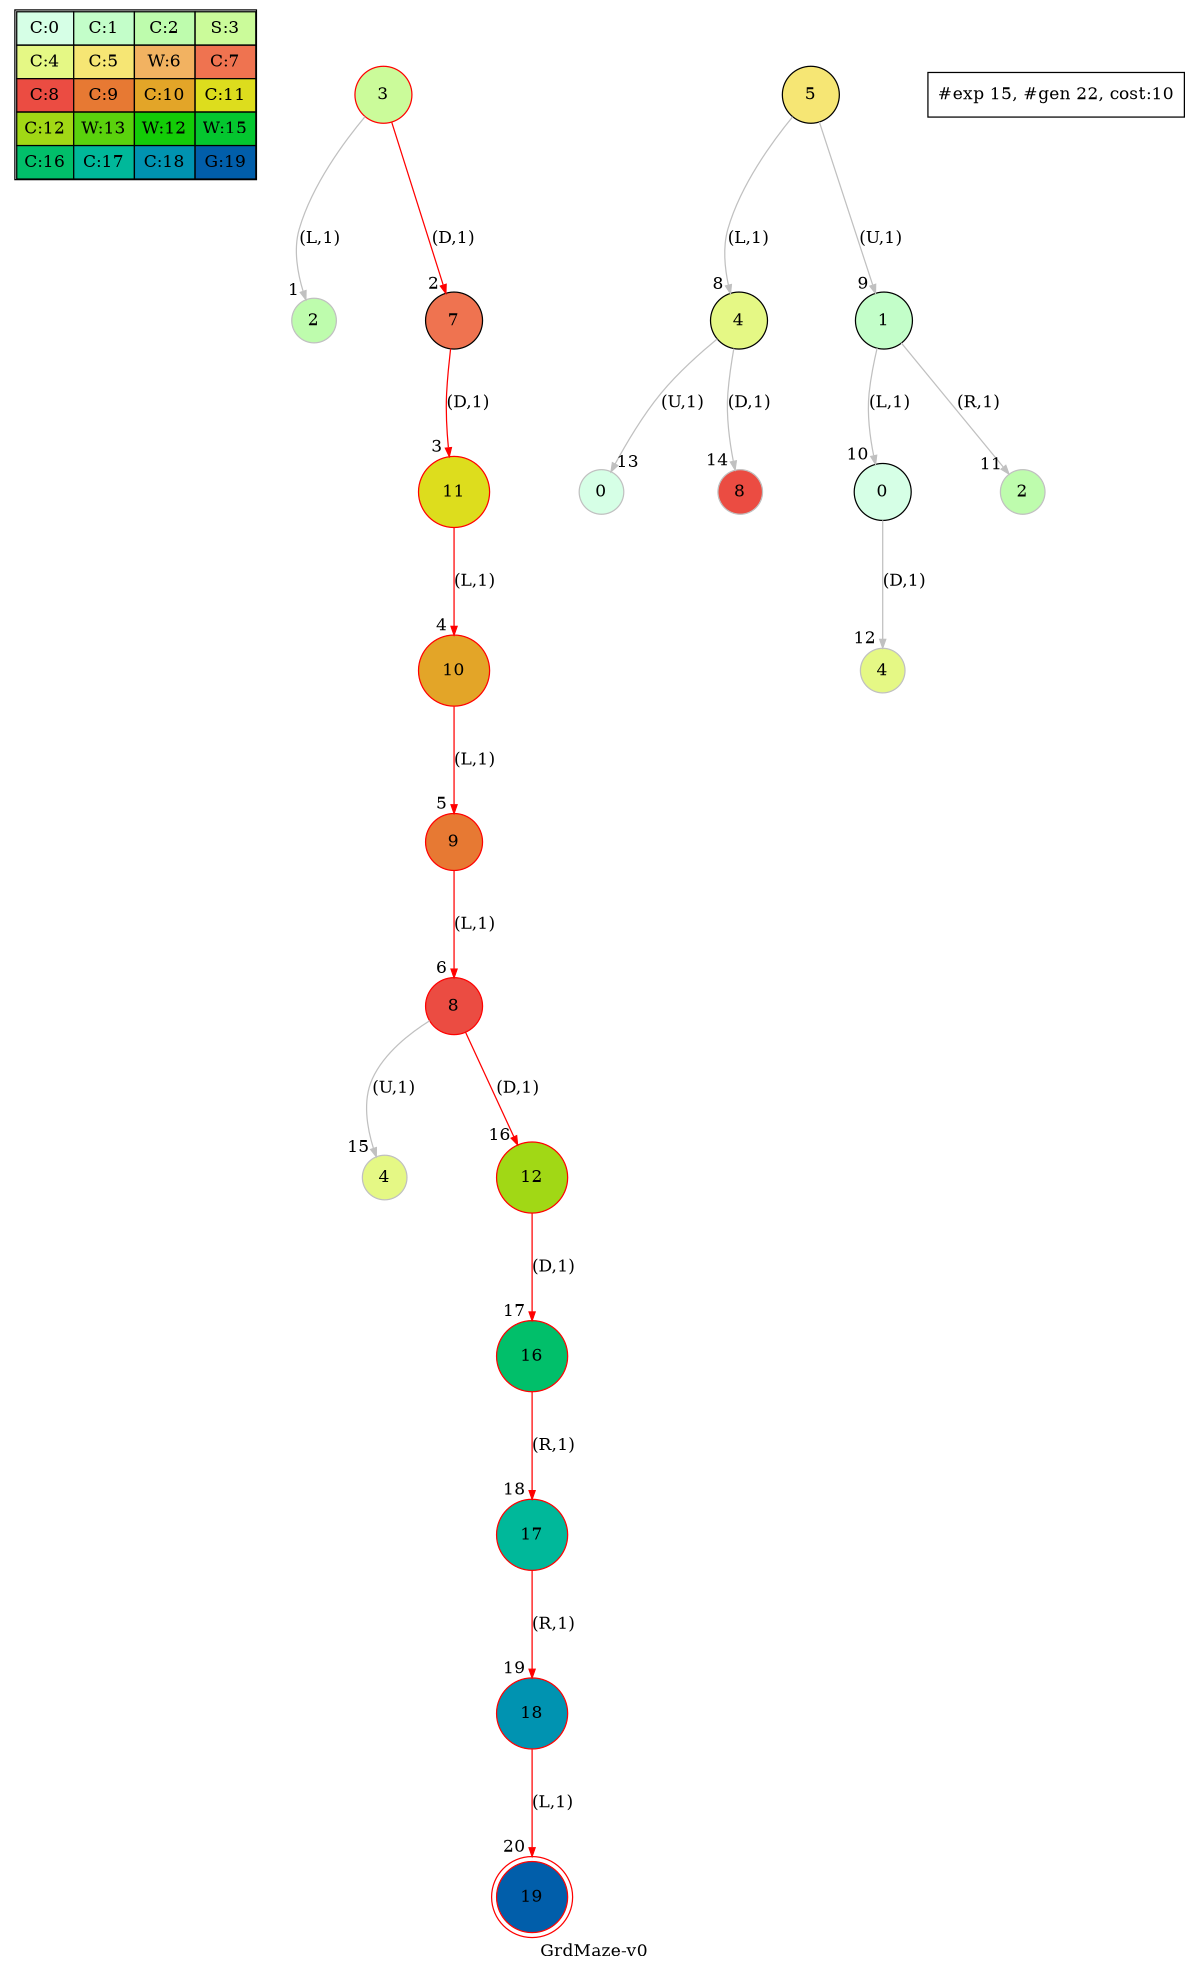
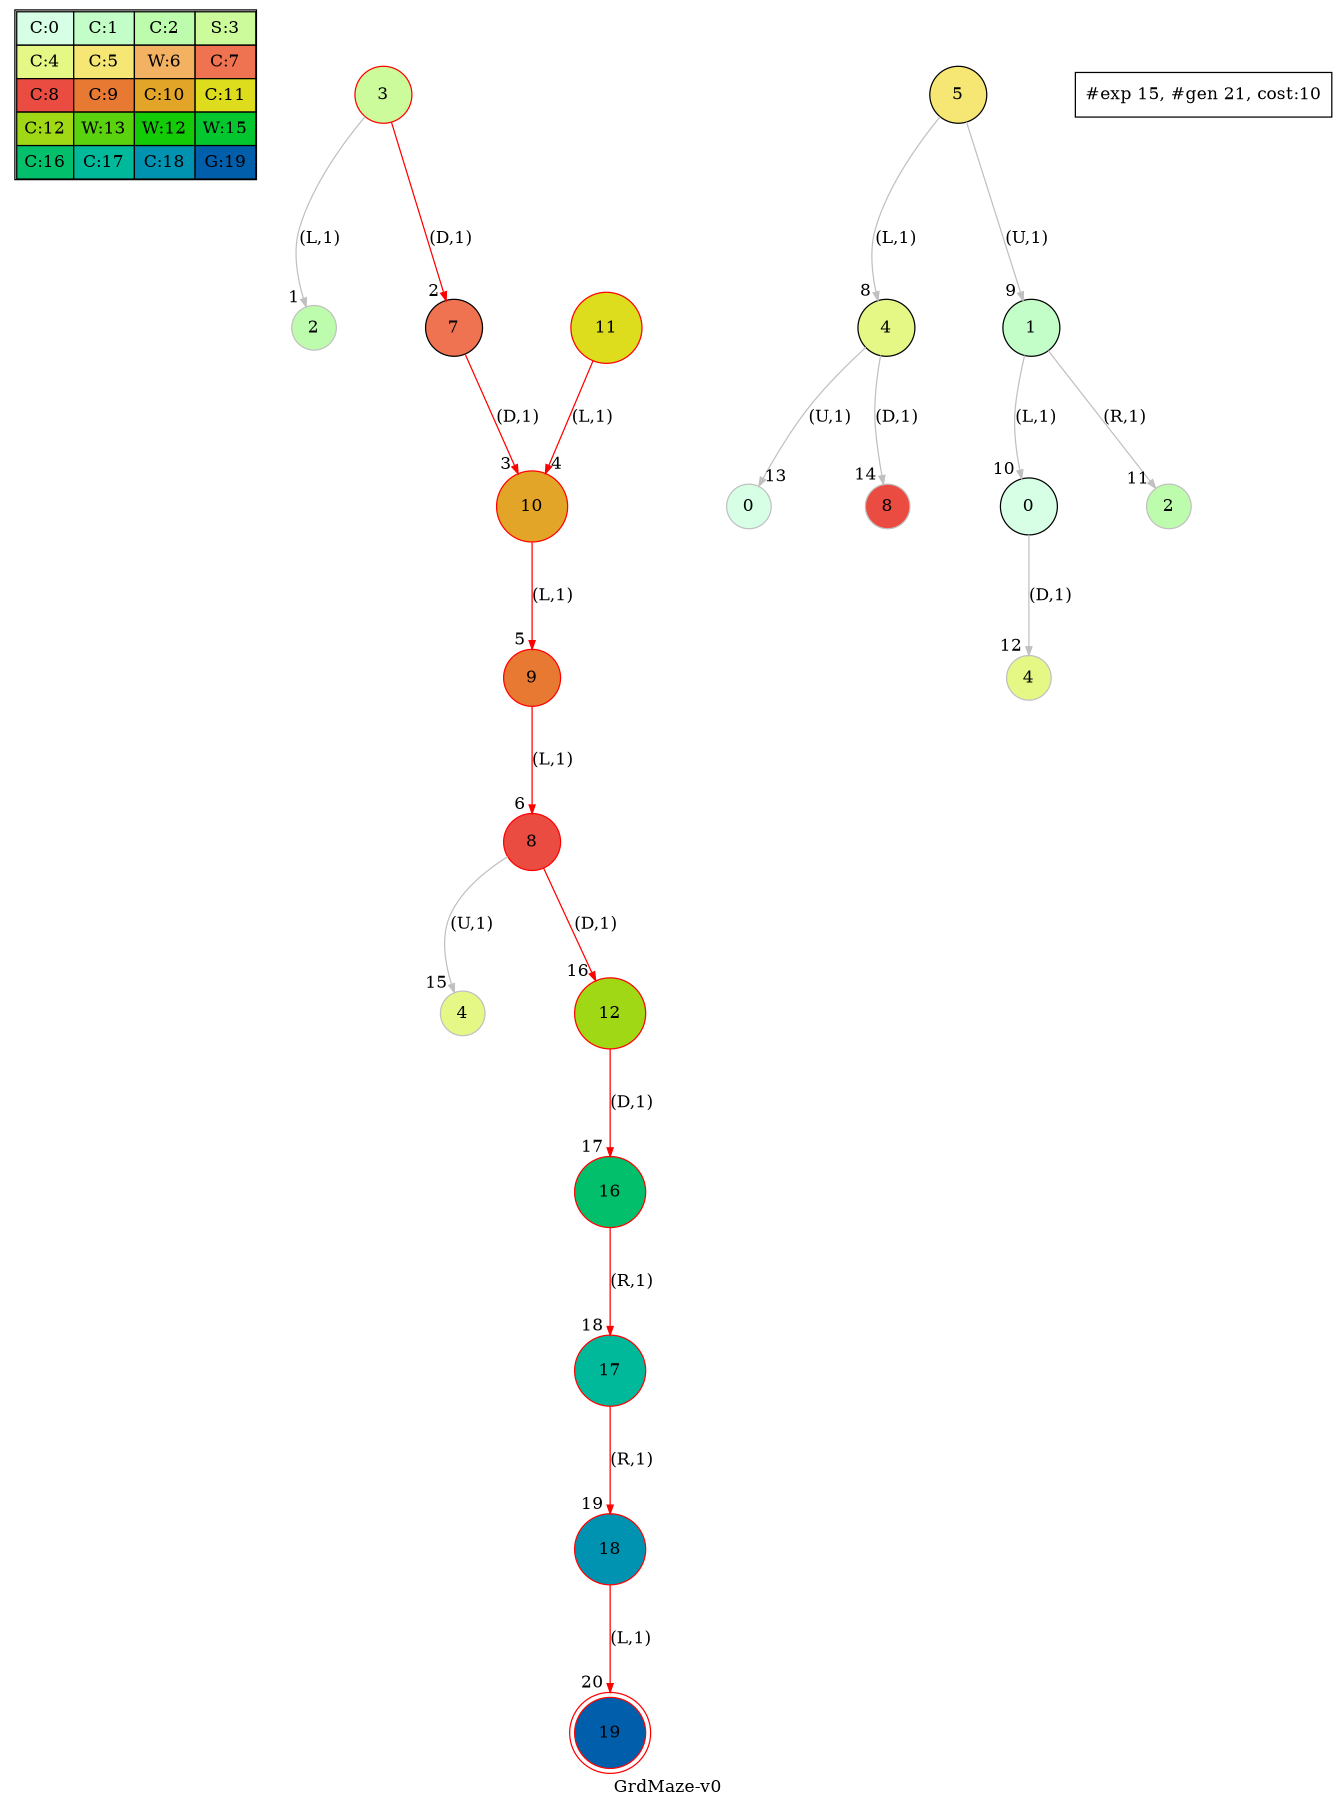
node "#exp 15, #gen 22, cost:10": label "#exp 15, #gen 22, cost:10" -> "#exp 15, #gen 21, cost:10"
edge "7" -> "11": now "7" -> "10"
